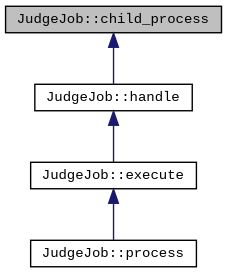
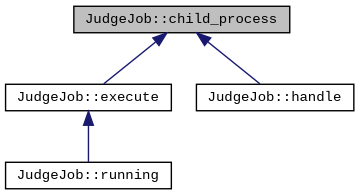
edge "JudgeJob::execute" -> "JudgeJob::handle": now "JudgeJob::execute" -> "JudgeJob::child_process"
node "JudgeJob::process": label "JudgeJob::process" -> "JudgeJob::running"
